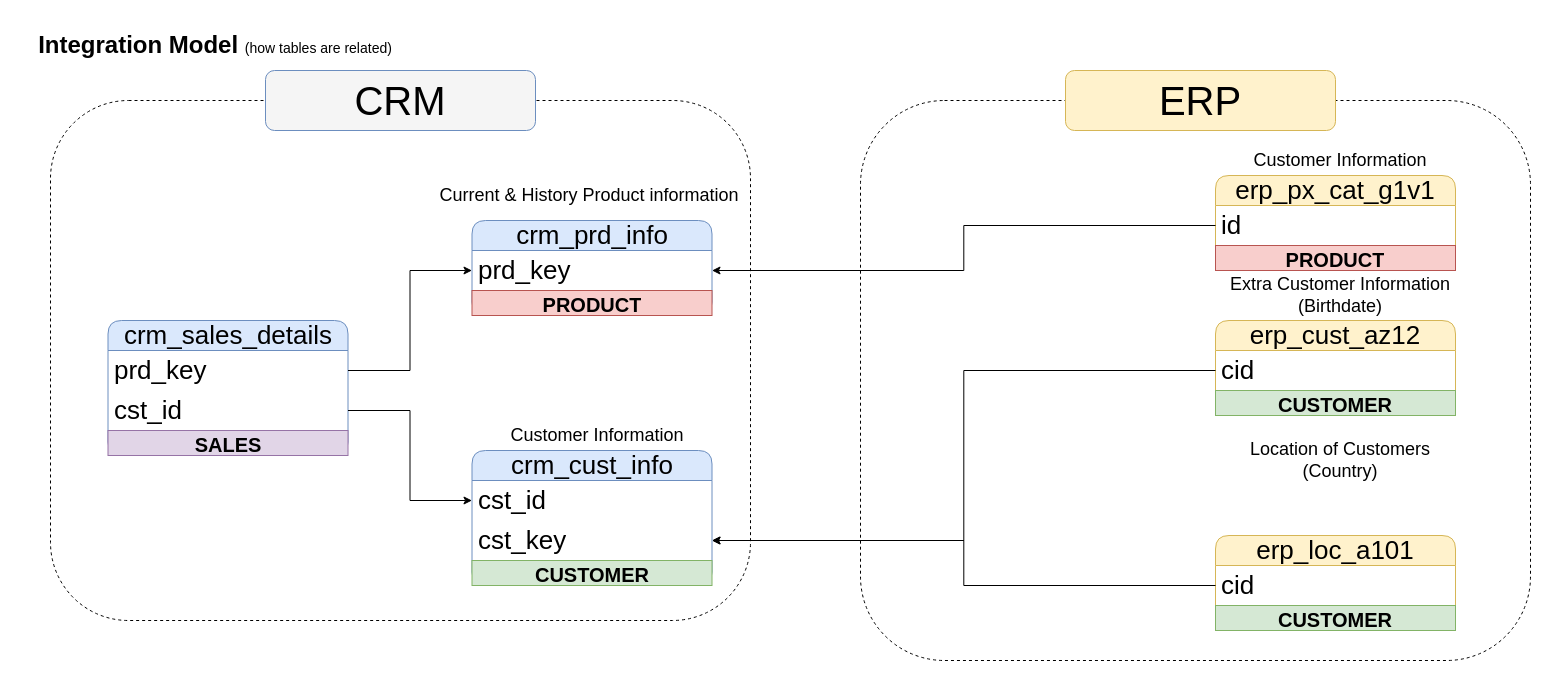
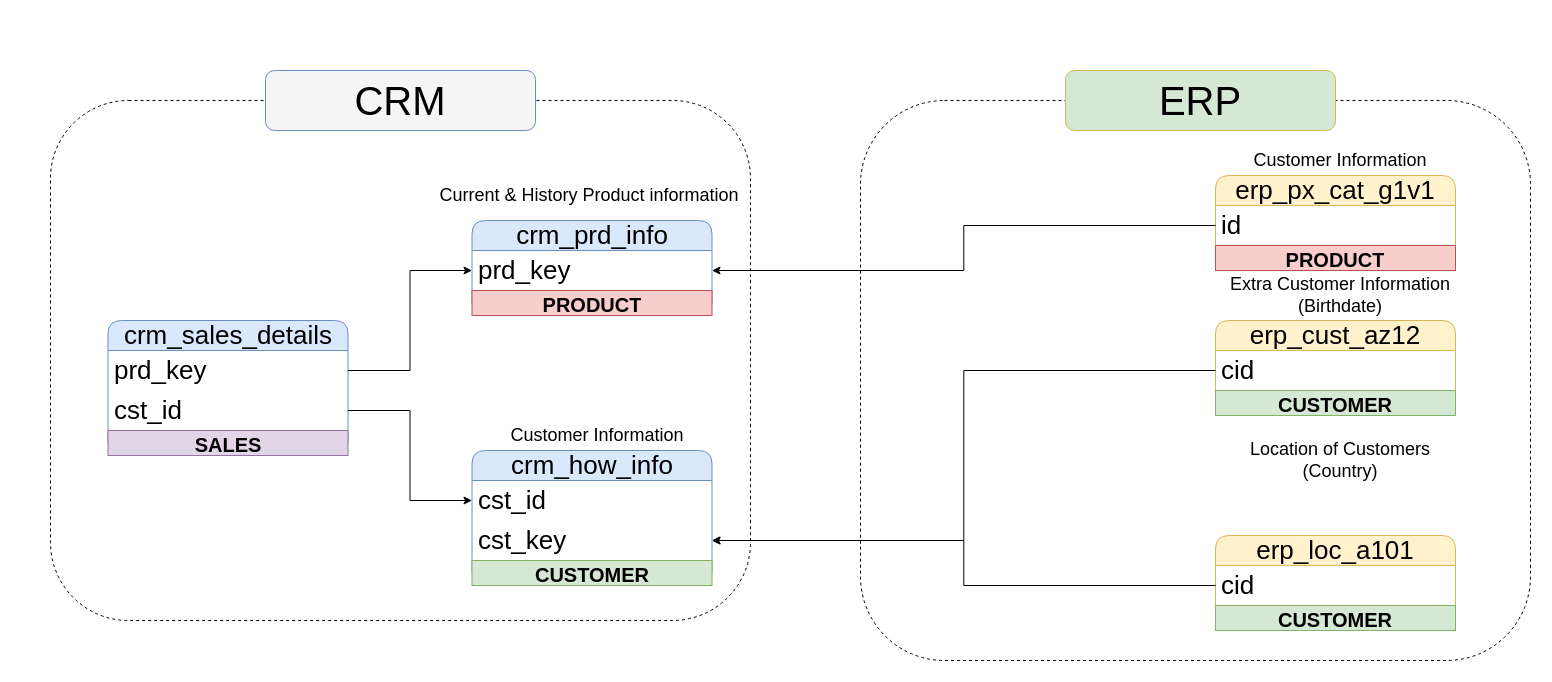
node "Integration Model (how tables are related)": removed
node "ERP": fillcolor #fff2cc -> #d5e8d4
node "crm_cust_info": label "crm_cust_info" -> "crm_how_info"
